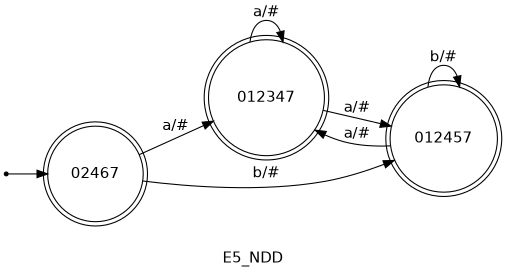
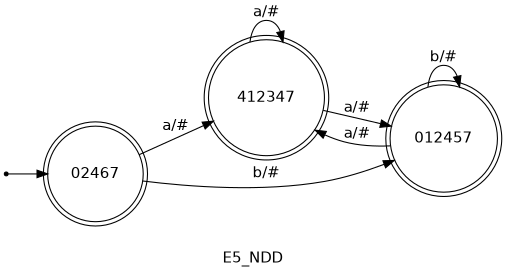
node "012347": label "012347" -> "412347"
